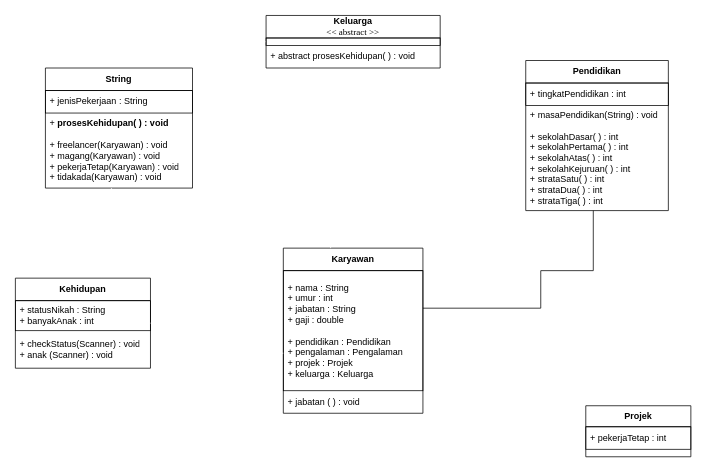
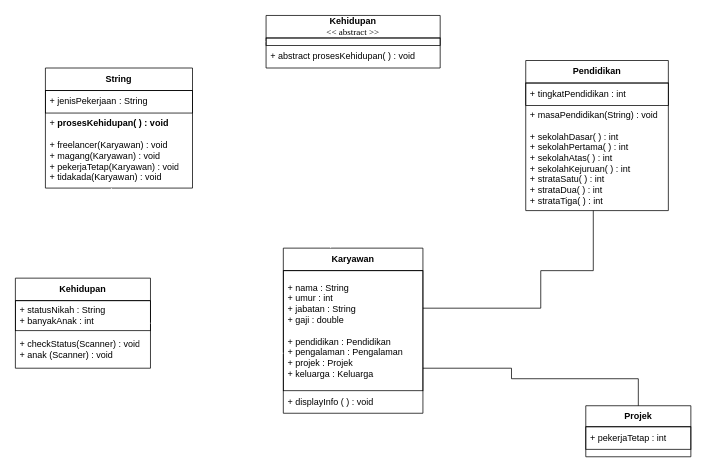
node "Keluarga << abstract >>": label "Keluarga << abstract >>" -> "Kehidupan << abstract >>"
edge "Karyawan" -- "Projek": added
node "+ jabatan ( ) : void": label "+ jabatan ( ) : void" -> "+ displayInfo ( ) : void"
